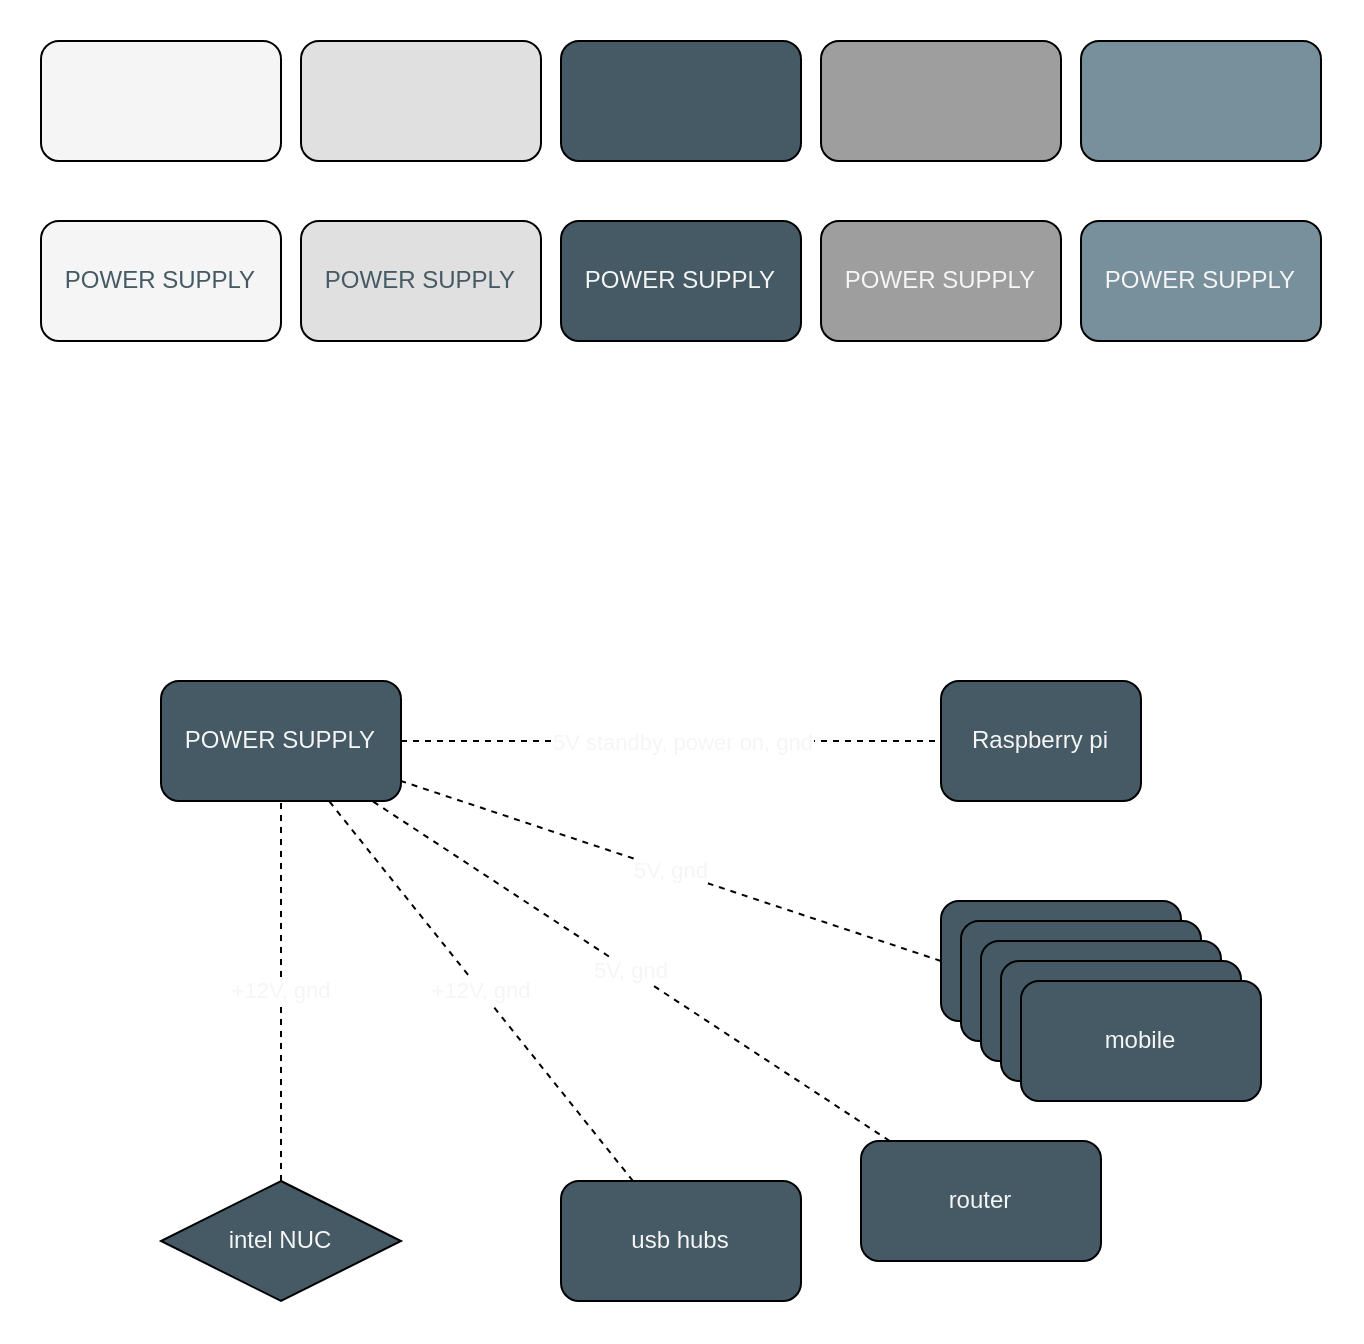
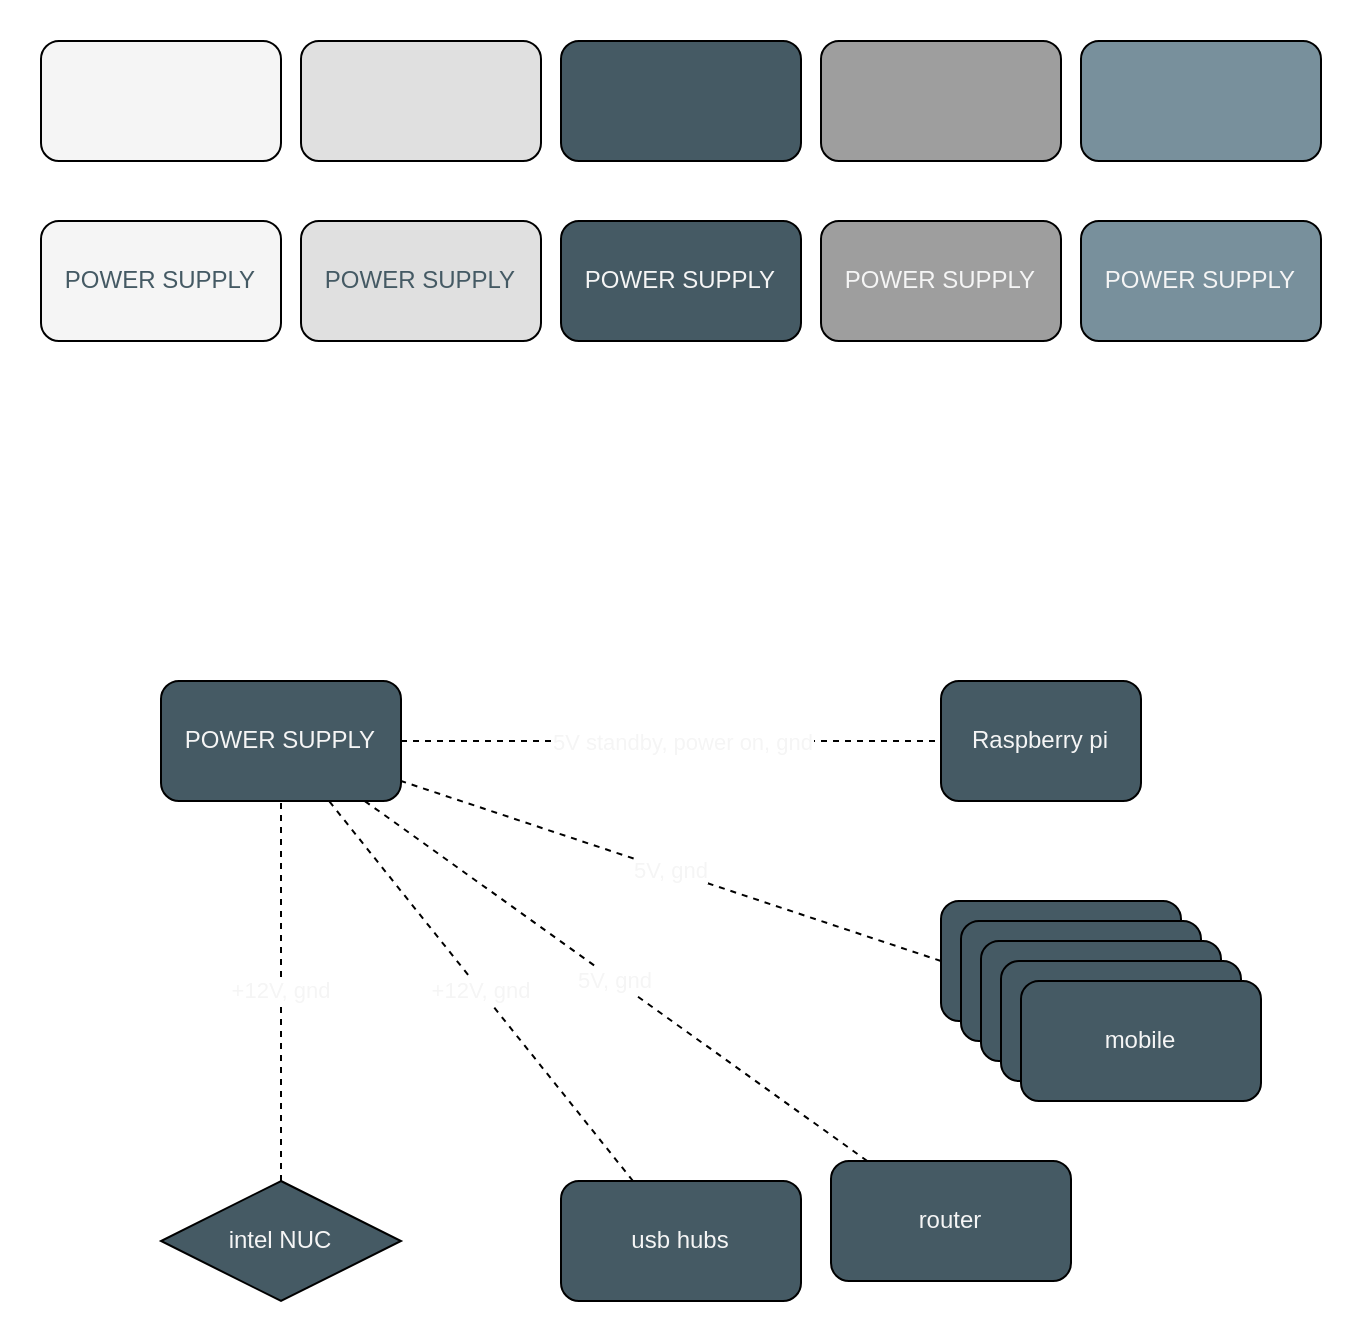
node "router": moved (981, 1201) -> (951, 1221)
